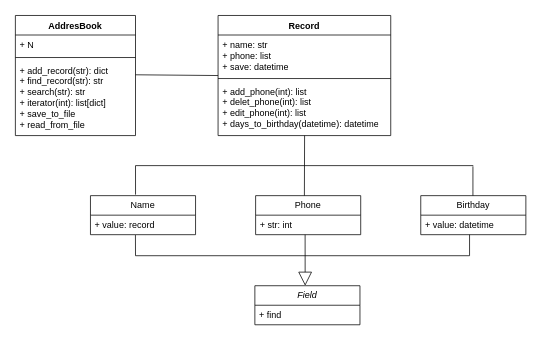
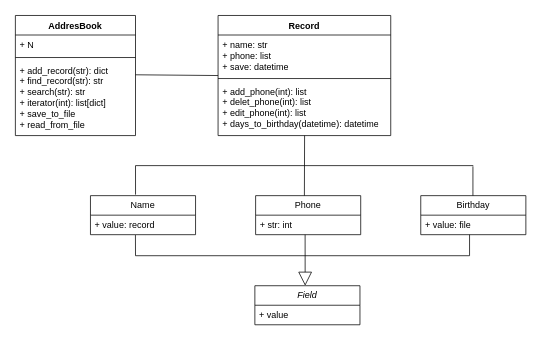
node "+ value: datetime": label "+ value: datetime" -> "+ value: file"
node "+ find": label "+ find" -> "+ value"
